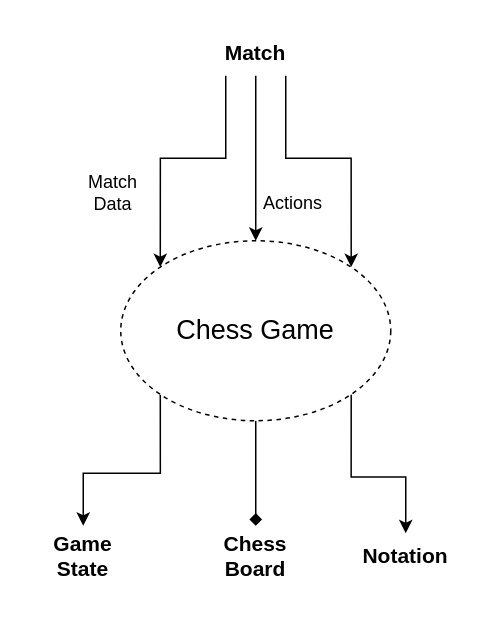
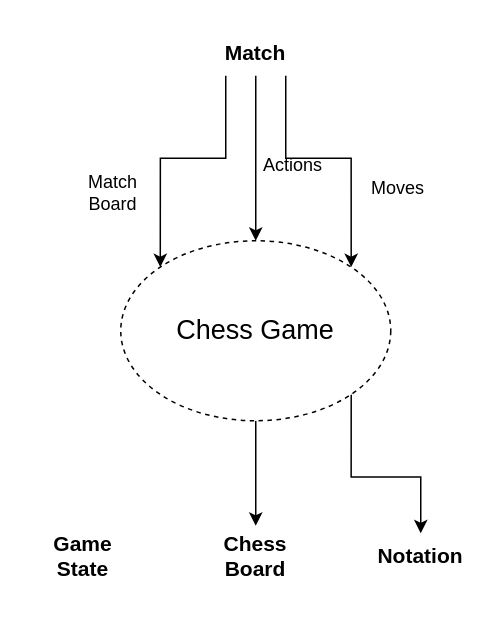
node "Moves": added
node "Match Data": label "Match Data" -> "Match Board"
node "Actions": moved (293, 203) -> (293, 166)
edge "Chess Game" -> "Game State": removed
edge "Chess Game" -> "Chess Board": arrowhead diamond -> classic
node "Notation": moved (406, 556) -> (421, 556)
